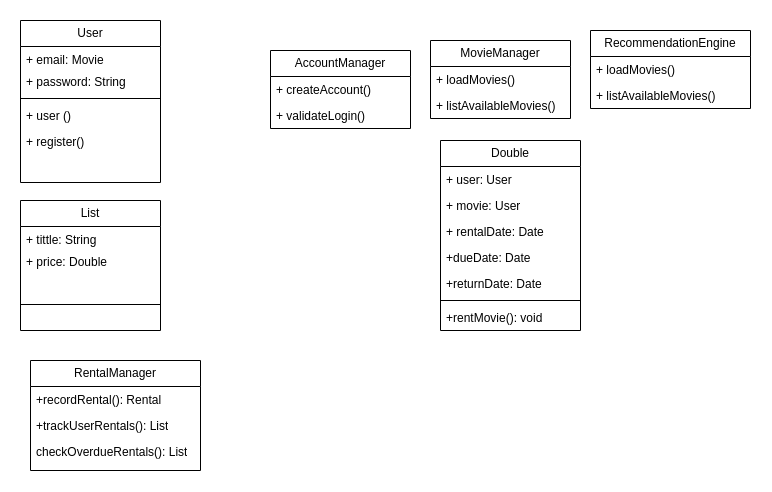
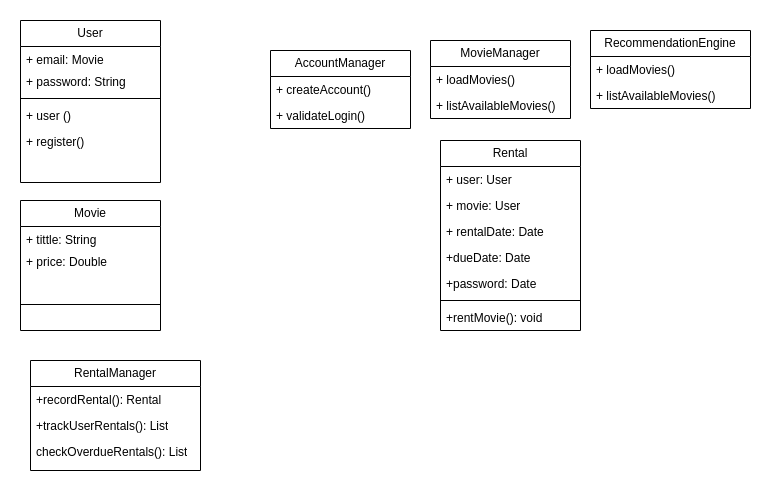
node "Double": label "Double" -> "Rental"
node "List": label "List" -> "Movie"
node "+returnDate: Date": label "+returnDate: Date" -> "+password: Date"
